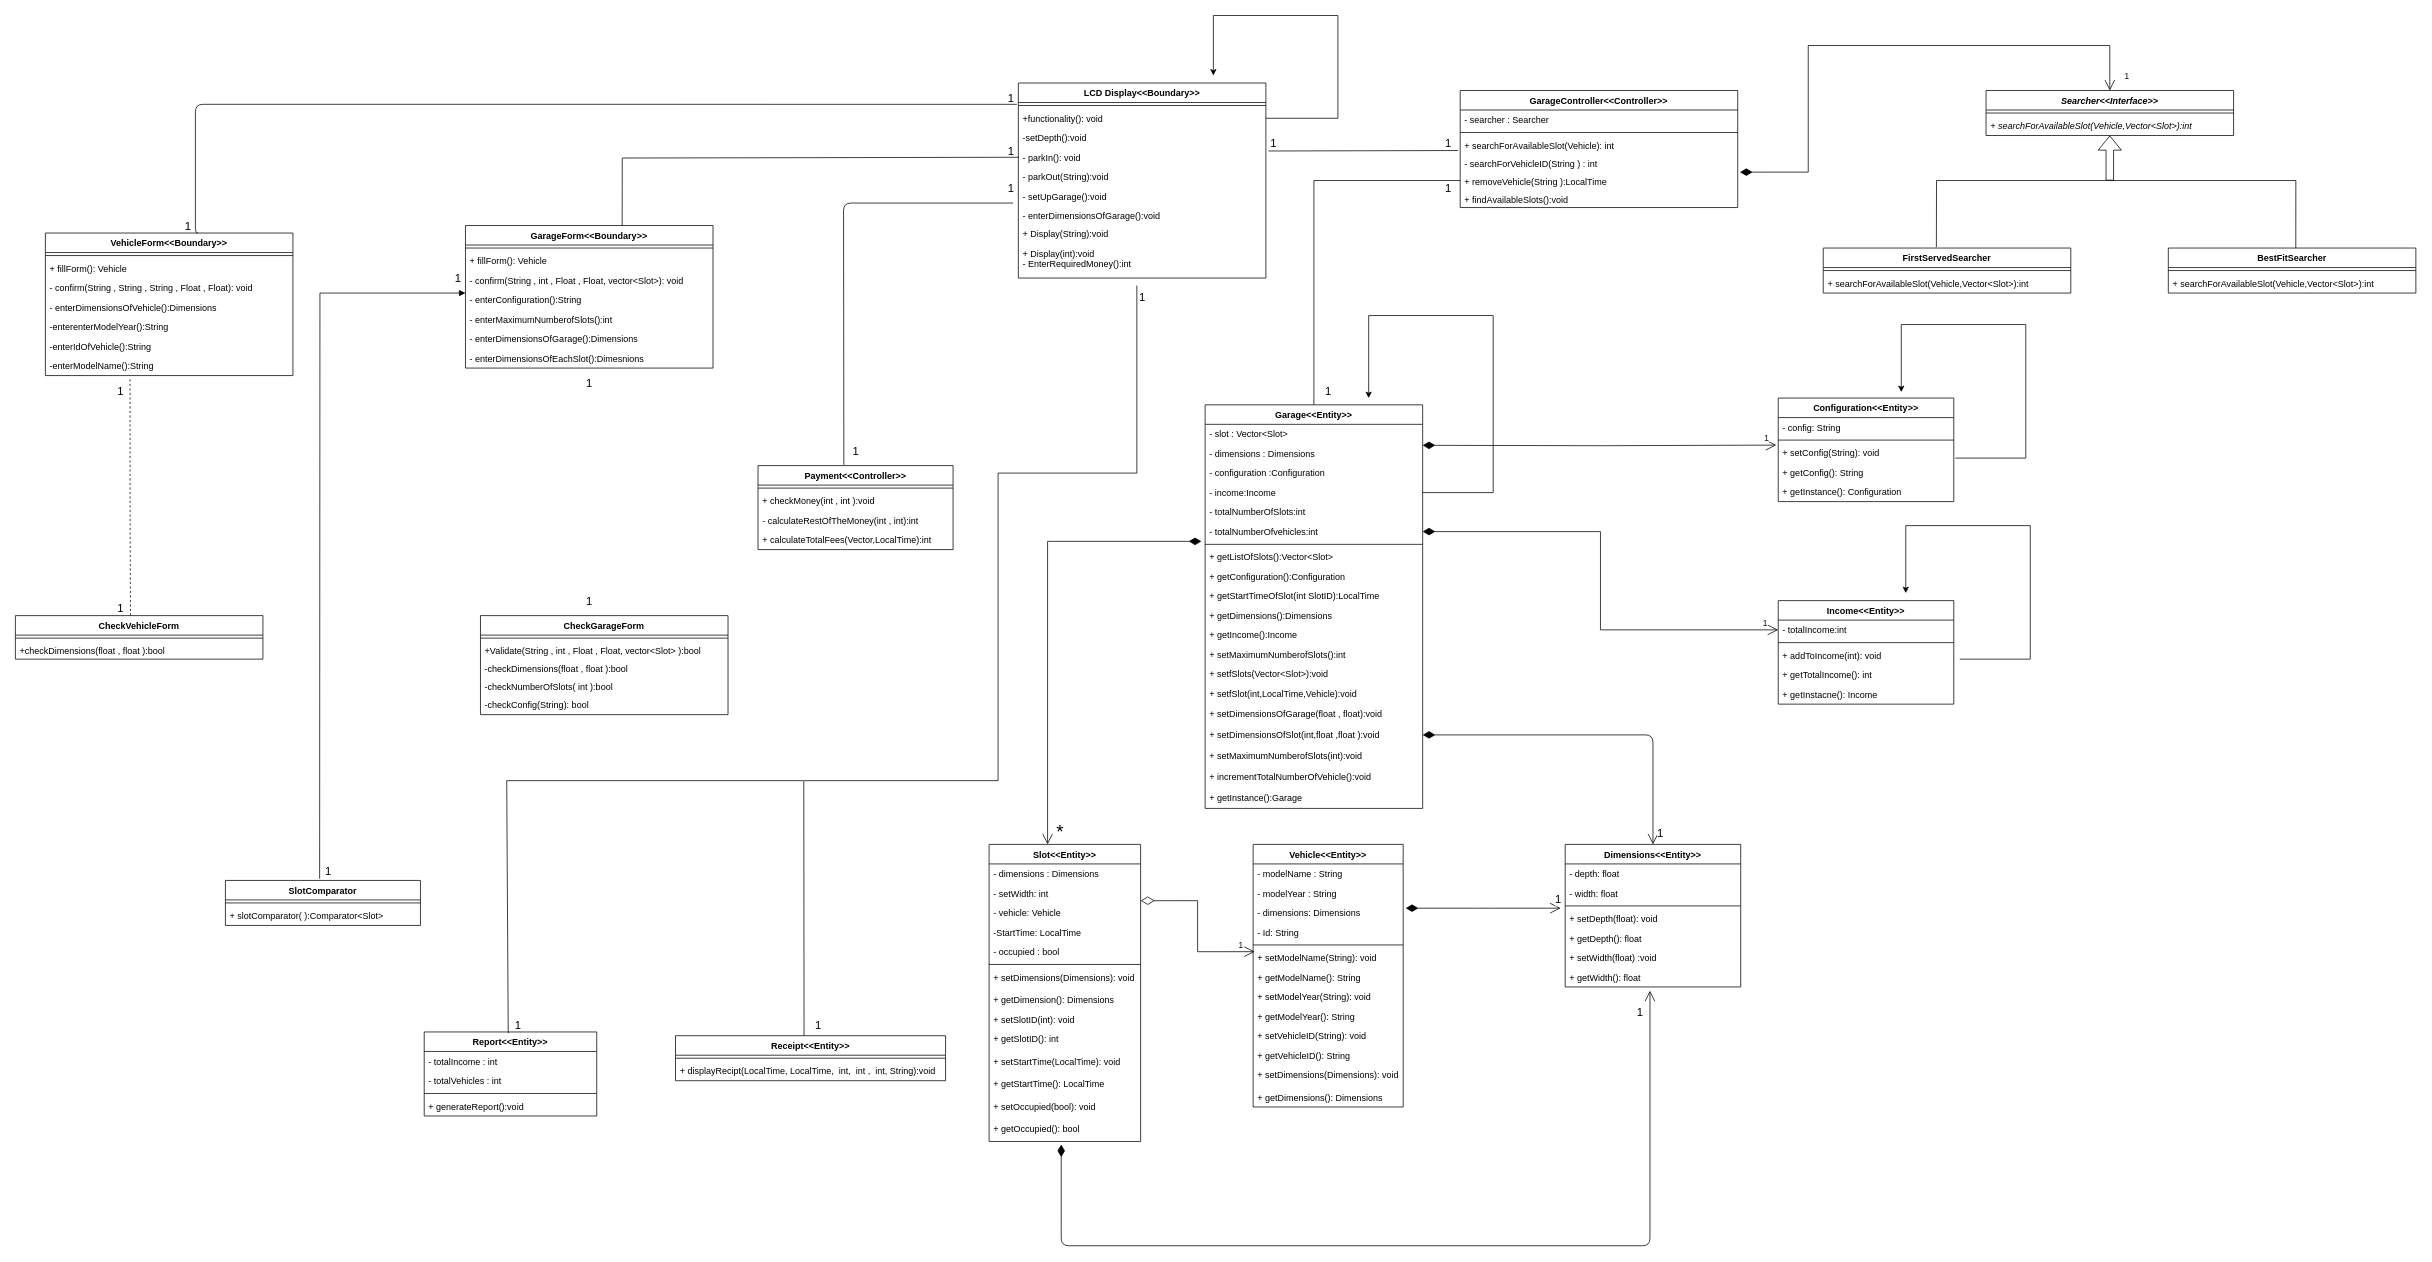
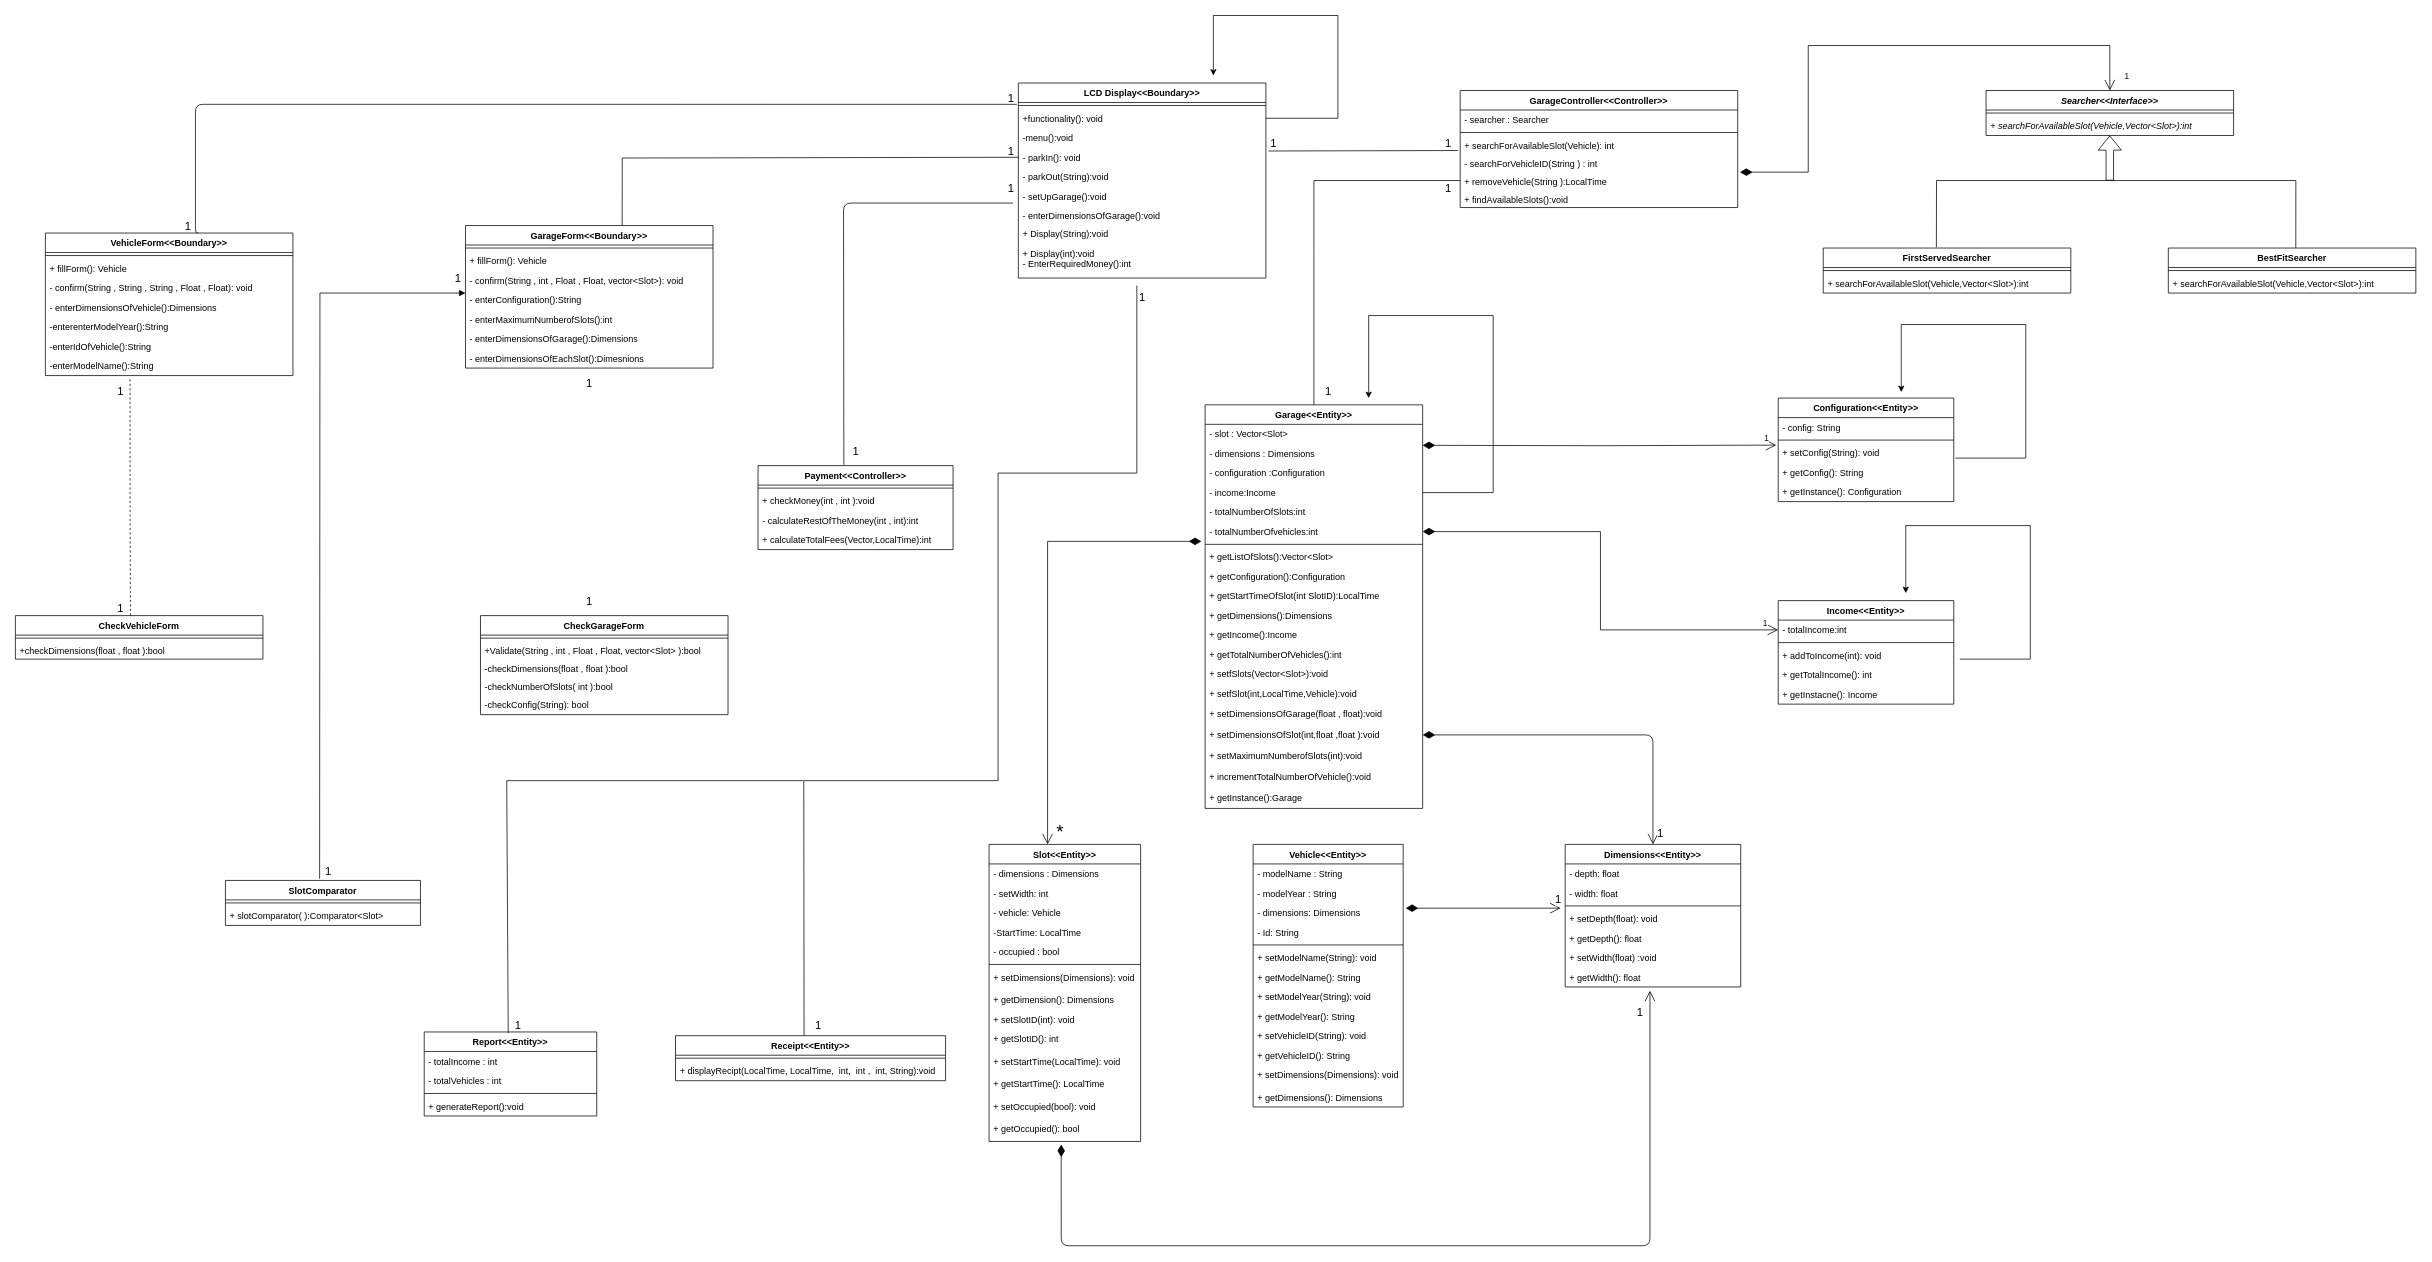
node "-setDepth():void": label "-setDepth():void" -> "-menu():void"
node "+ setMaximumNumberofSlots():int": label "+ setMaximumNumberofSlots():int" -> "+ getTotalNumberOfVehicles():int"
edge "- setWidth: int" -- "+ setModelName(String): void": removed, label "1"
